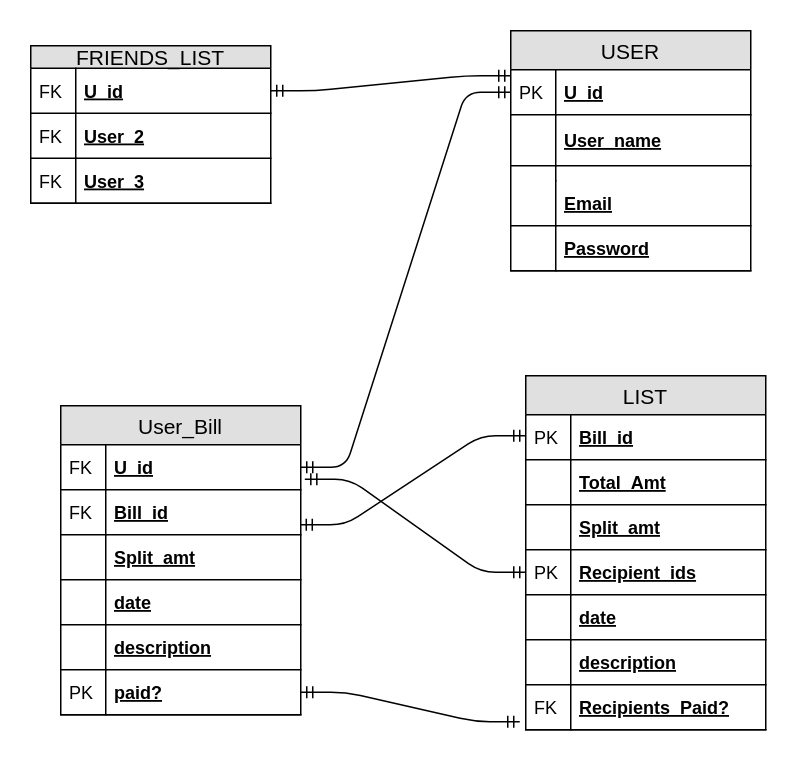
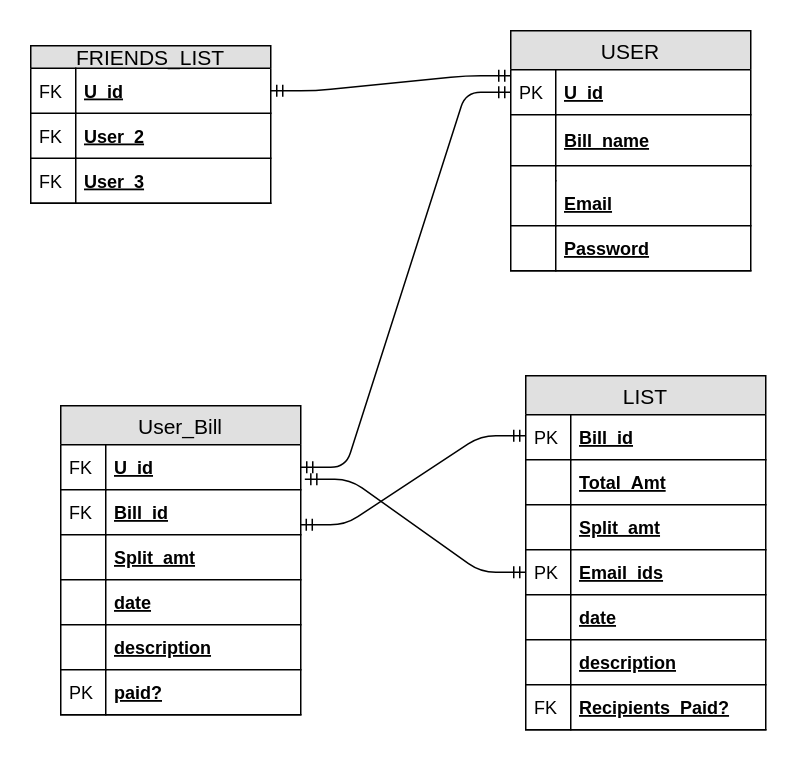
node "User_name": label "User_name" -> "Bill_name"
node "Recipient_ids": label "Recipient_ids" -> "Email_ids"
edge "paid?" -- "Recipients_Paid?": removed
